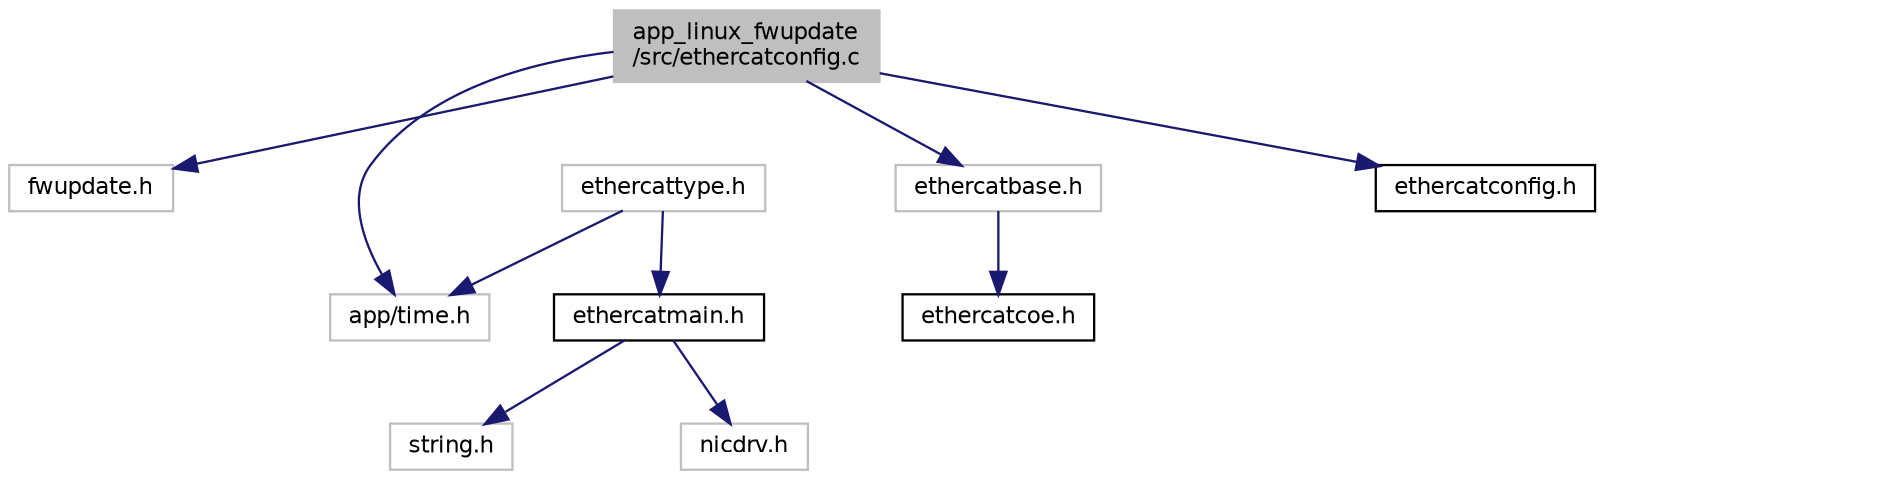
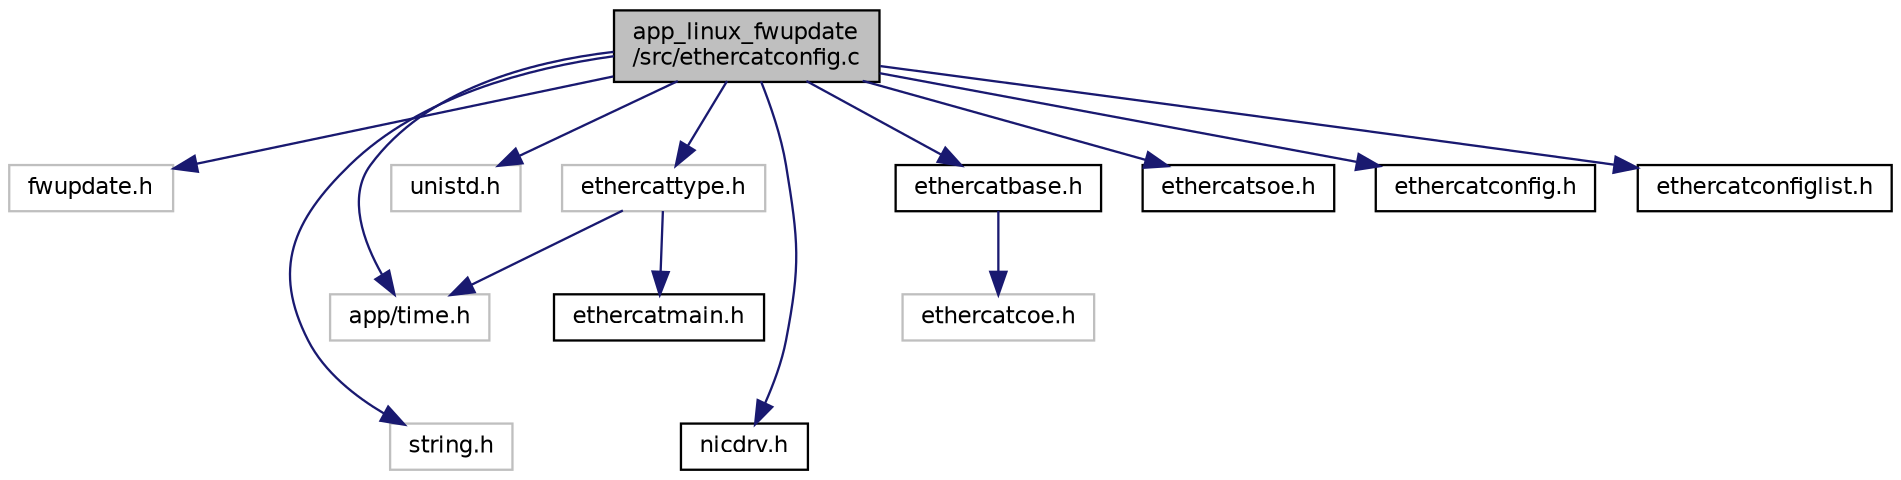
node "app_linux_fwupdate /src/ethercatconfig.c": color grey75 -> black
edge "app_linux_fwupdate /src/ethercatconfig.c" -> "ethercattype.h": added
node "unistd.h": added
node "ethercatbase.h": color grey75 -> black
node "ethercatsoe.h": added
node "ethercatconfiglist.h": added
node "ethercatcoe.h": color black -> grey75
edge "ethercatmain.h" -> "nicdrv.h": now "app_linux_fwupdate /src/ethercatconfig.c" -> "nicdrv.h"
edge "ethercatmain.h" -> "string.h": now "app_linux_fwupdate /src/ethercatconfig.c" -> "string.h"
node "nicdrv.h": color grey75 -> black
